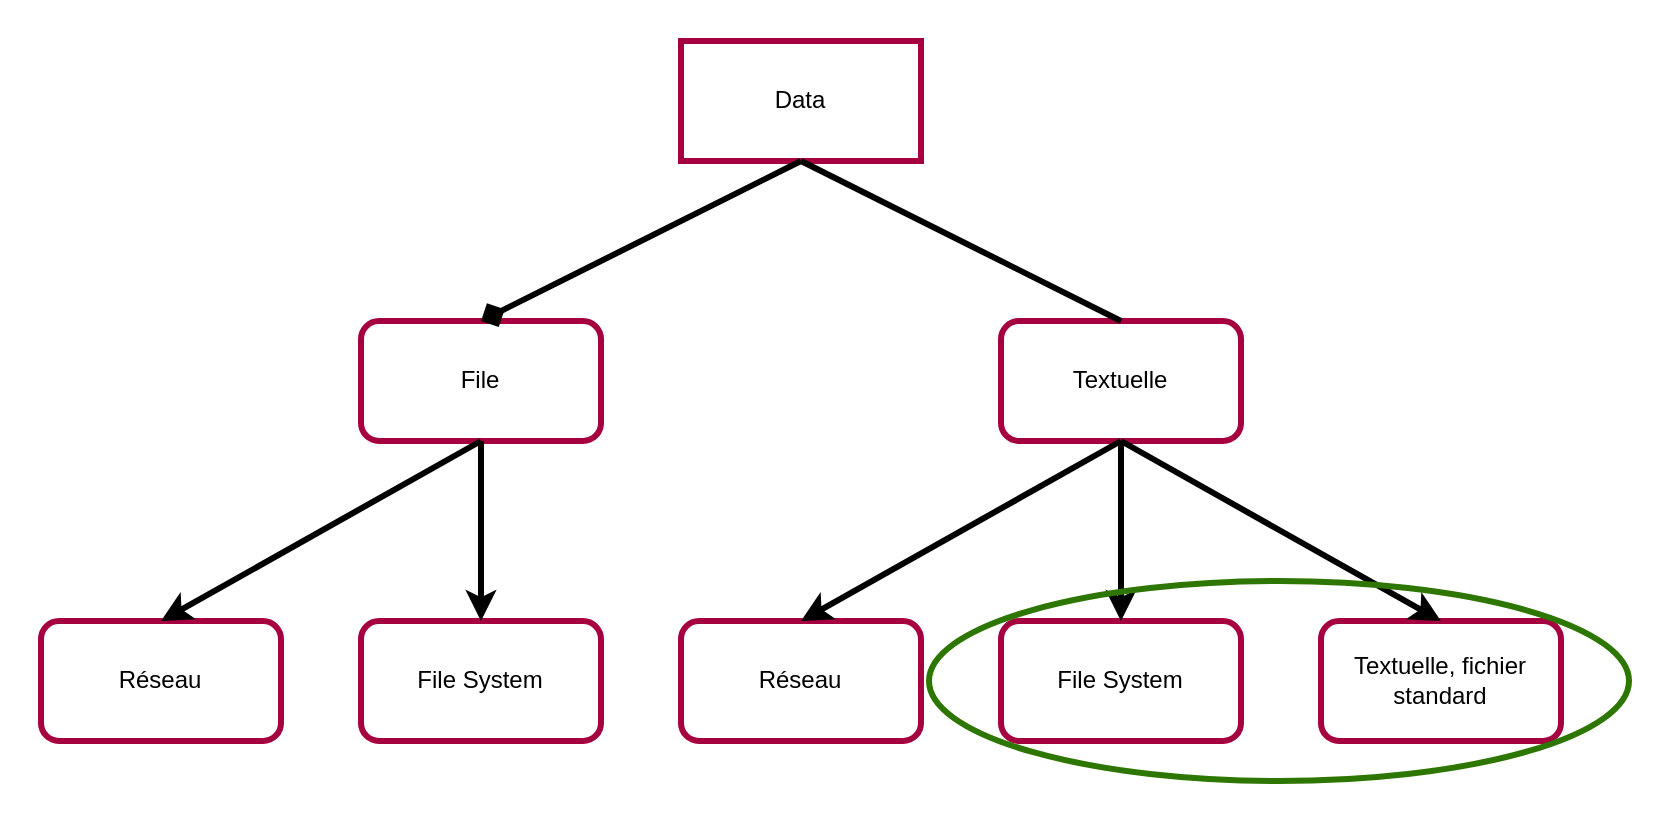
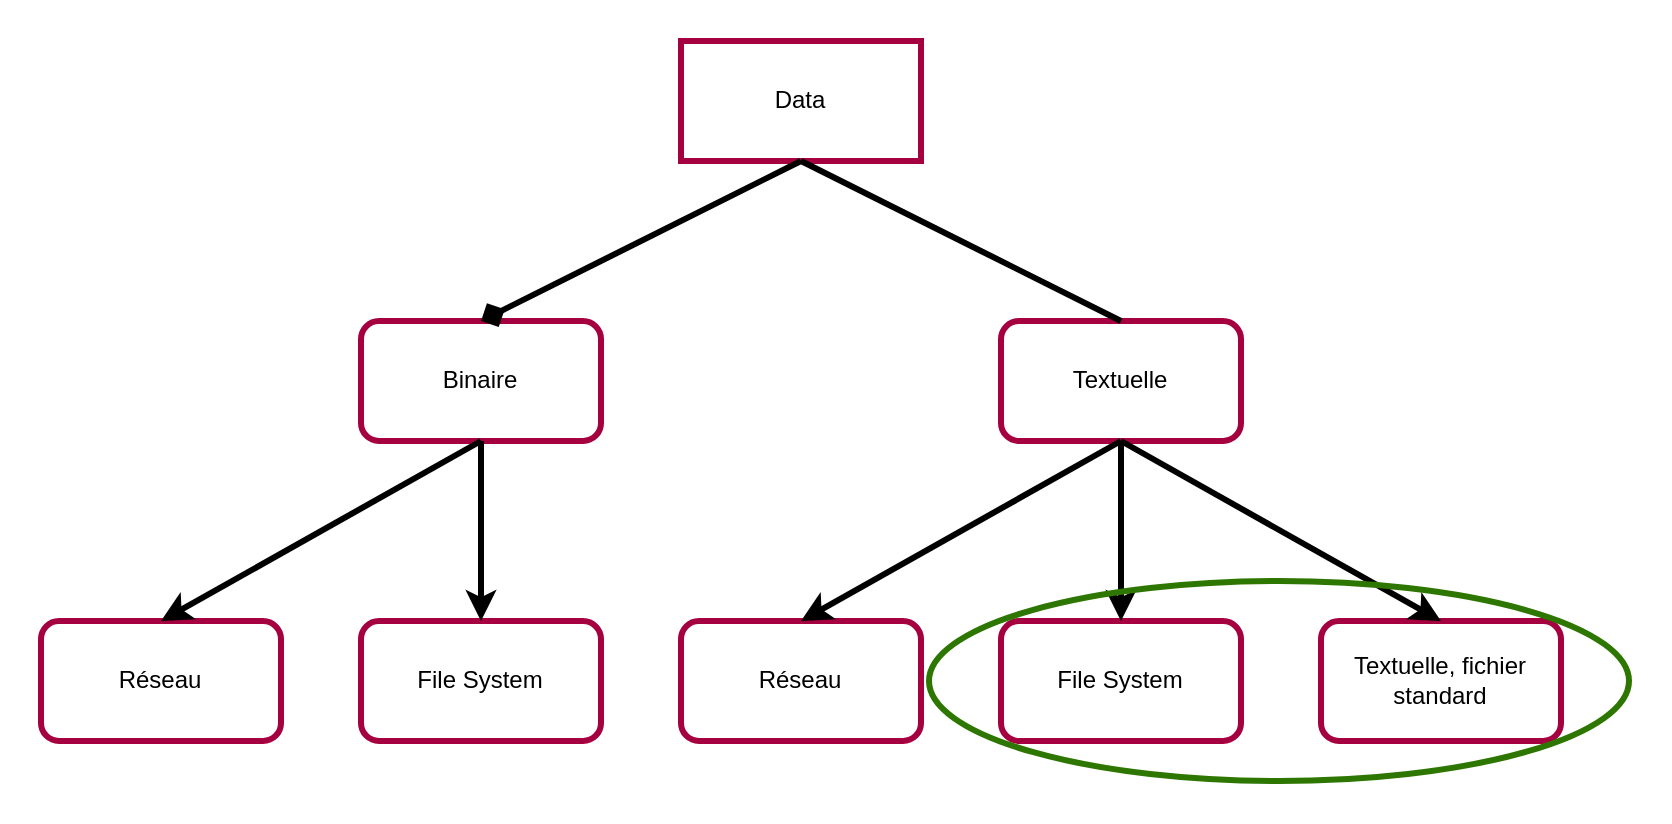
node "File": label "File" -> "Binaire"
